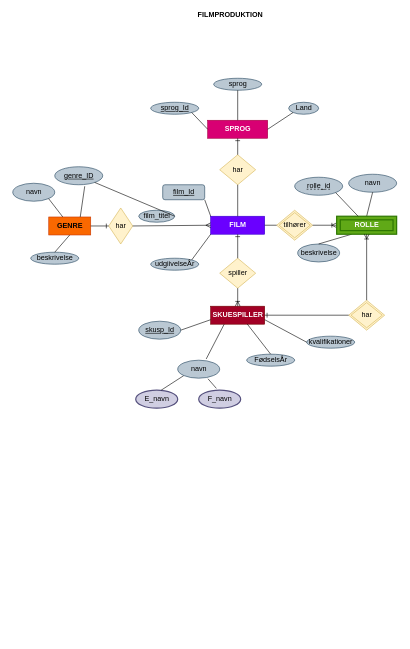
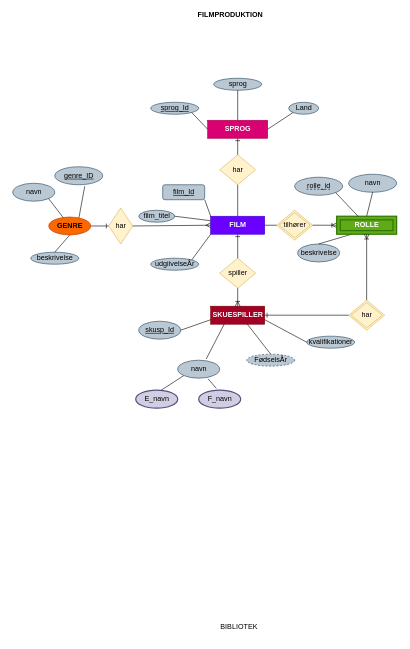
edge "genre_ID" -- "film_titel": now "FILM" -- "film_titel"
node "GENRE": shape rectangle -> ellipse
node "FødselsÅr": style solid -> dashed
node "BIBLIOTEK": added
